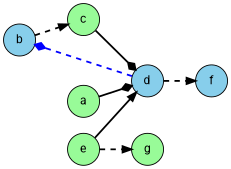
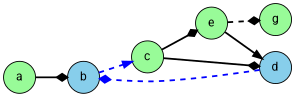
edge "b" -> "c": color black -> blue
edge "c" -> "e": added
node "f": removed
edge "a" -> "d": now "a" -> "b"
edge "e" -> "g": arrowhead normal -> diamond
